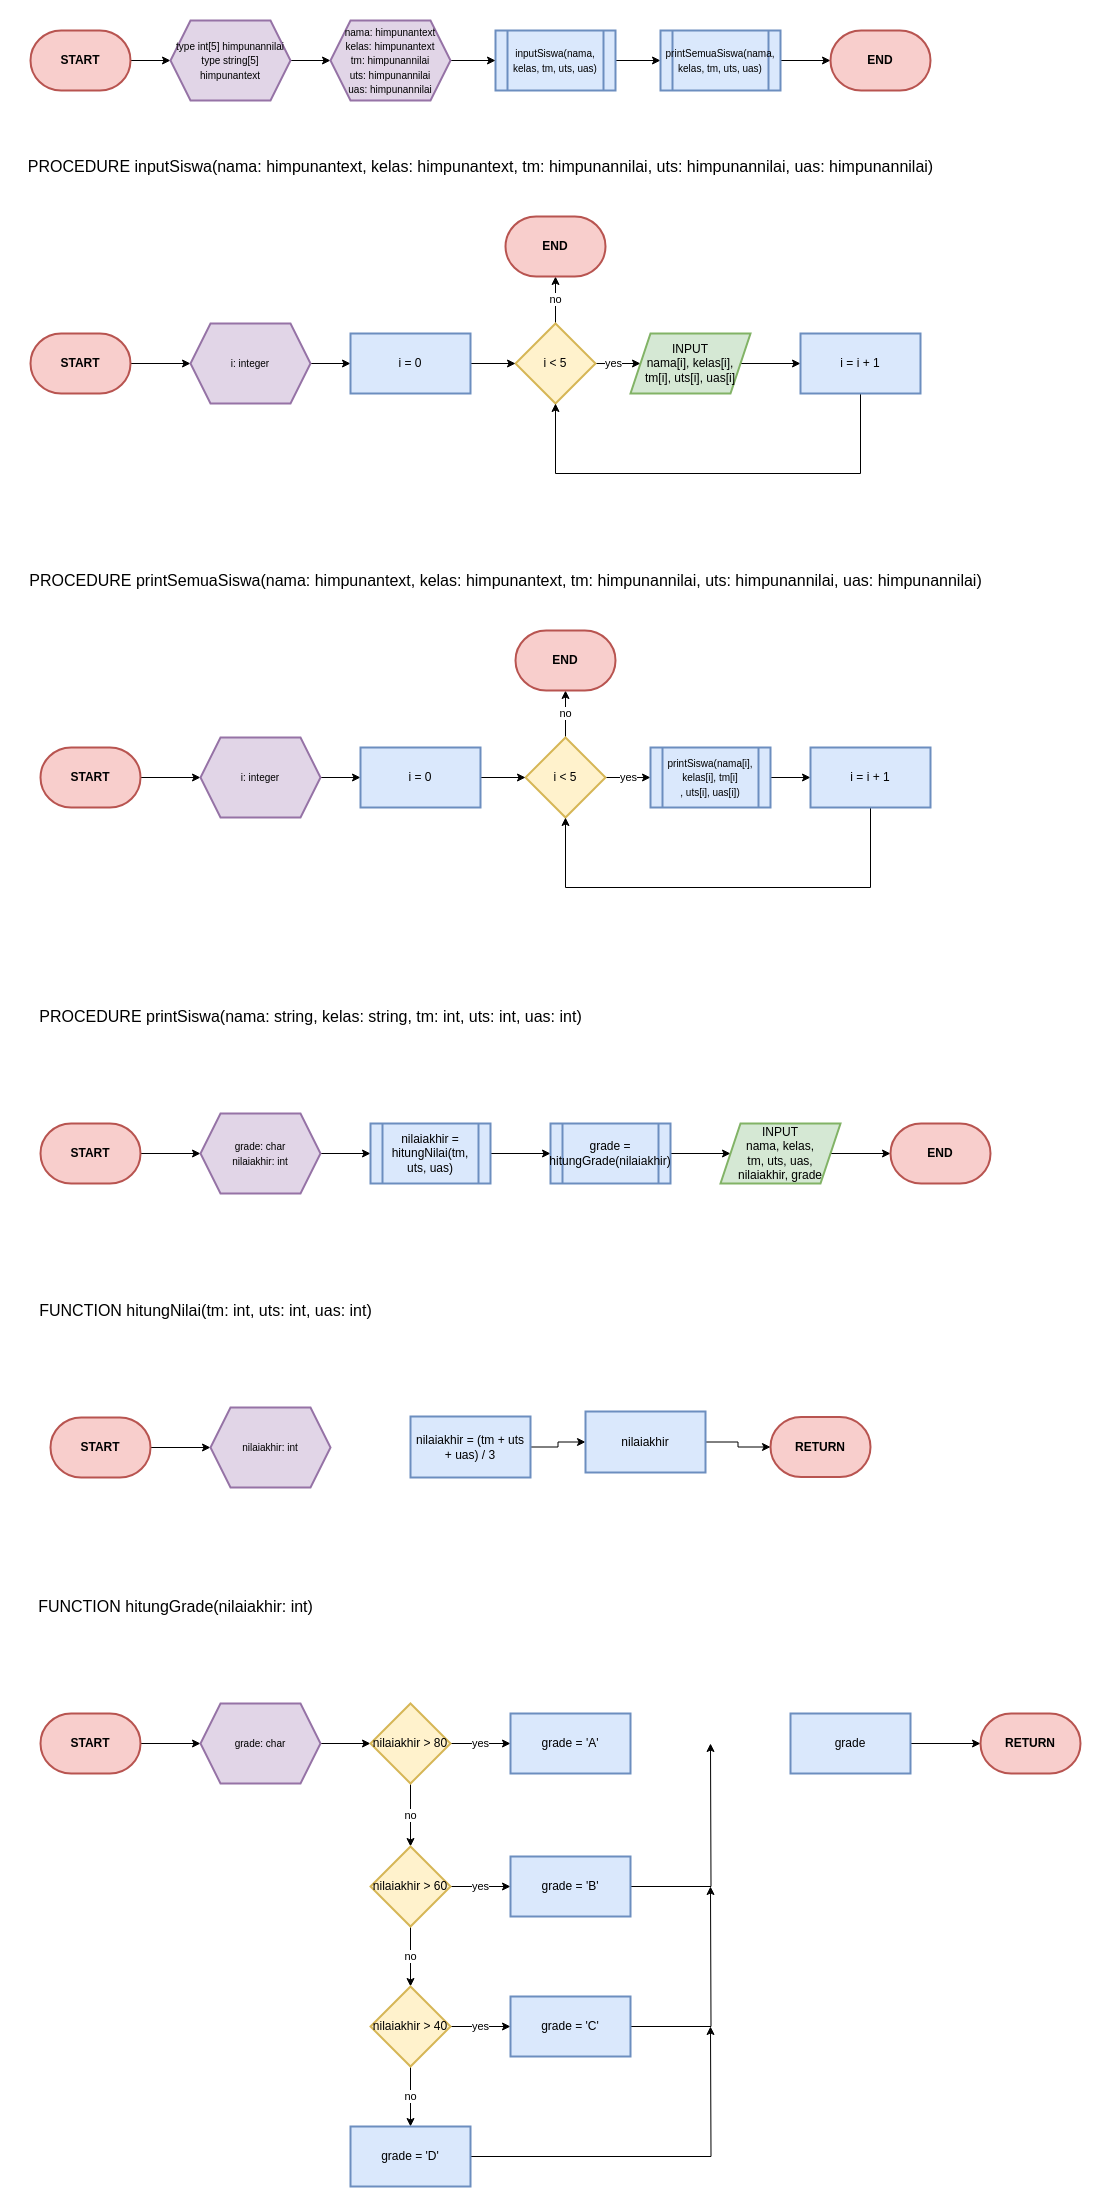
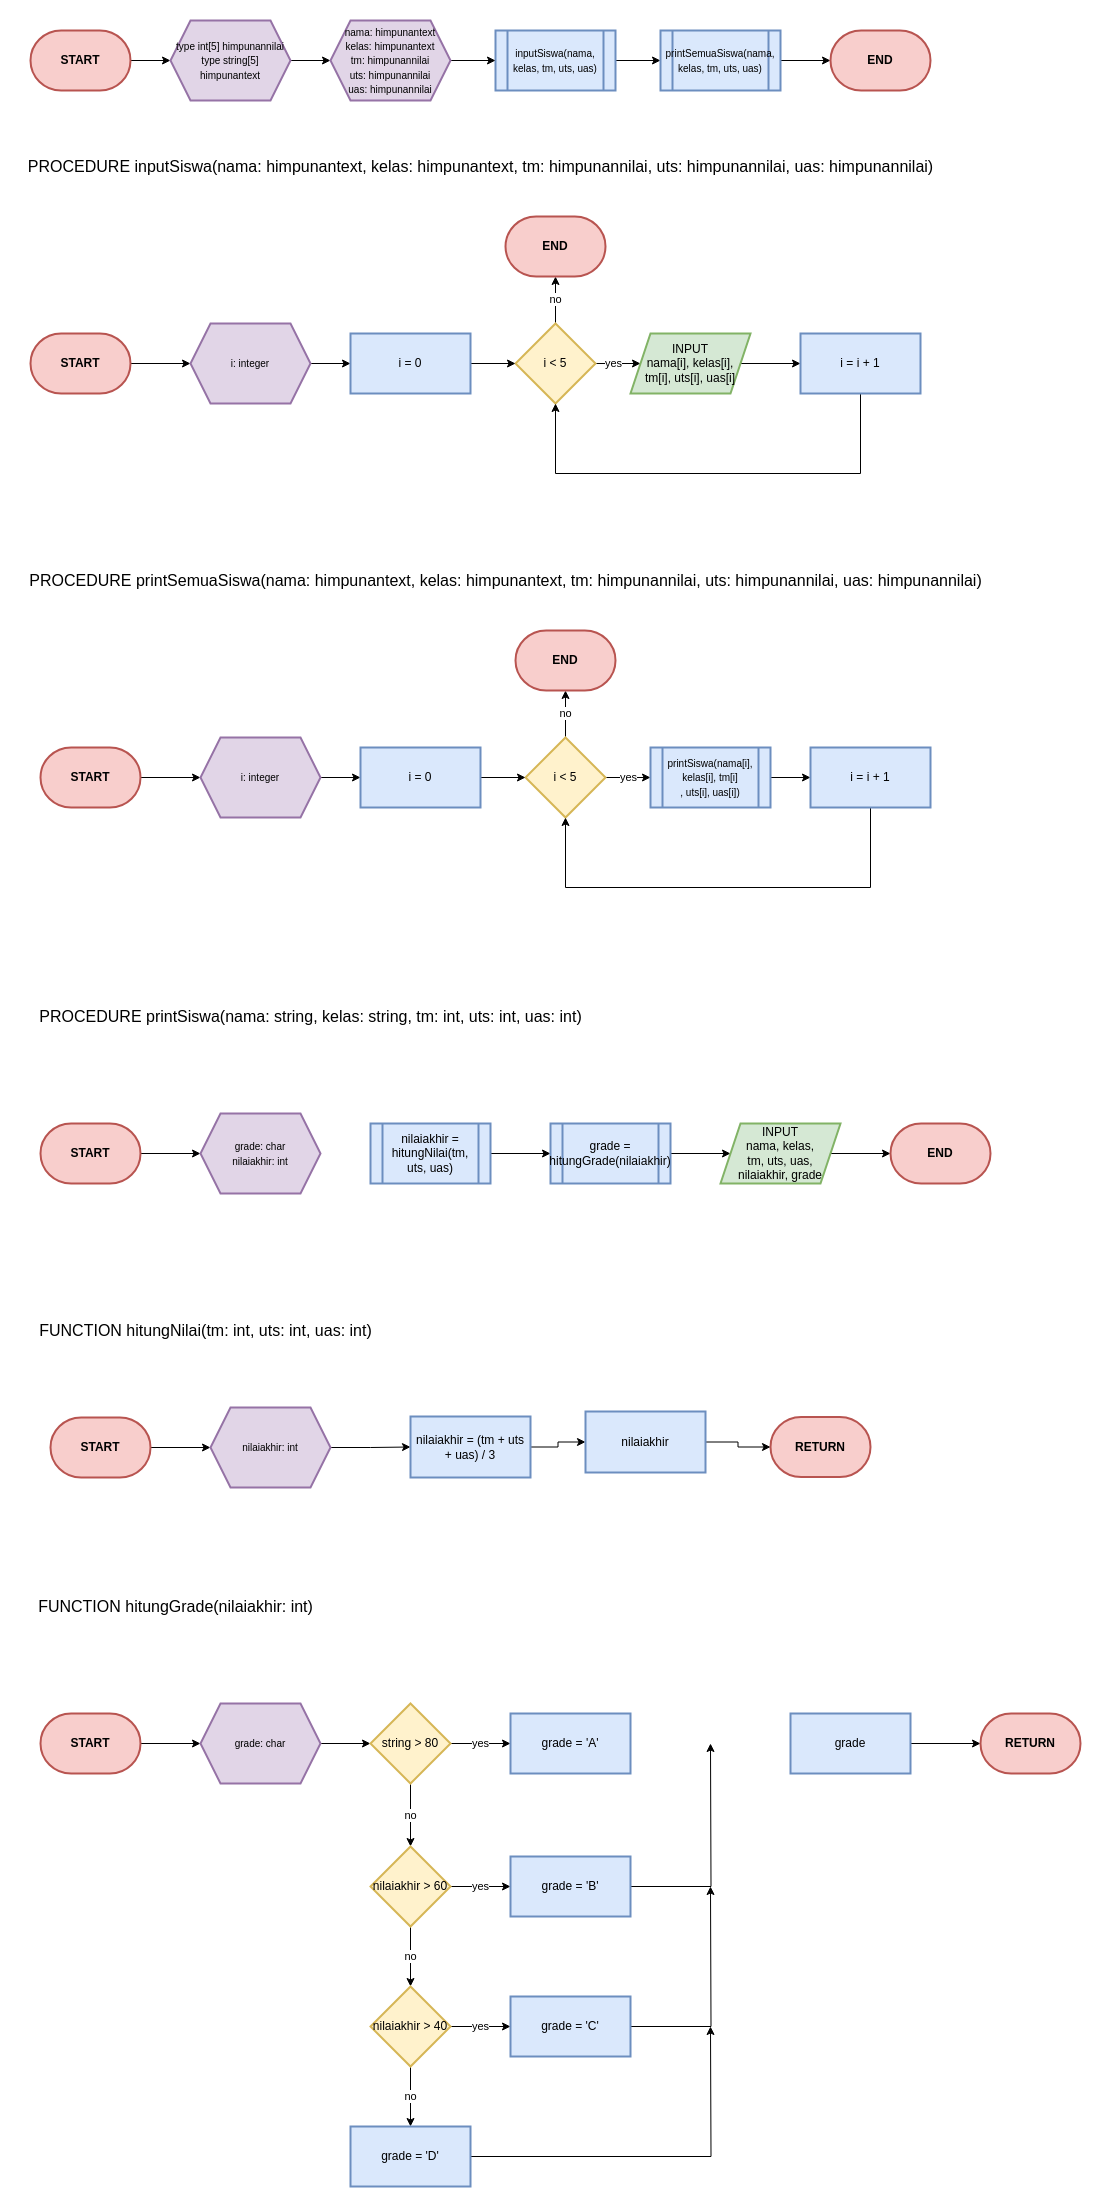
edge "grade: char nilaiakhir: int" -> "nilaiakhir = hitungNilai(tm, uts, uas)": removed
node "FUNCTION hitungNilai(tm: int, uts: int, uas: int)": moved (206, 1311) -> (206, 1331)
edge "nilaiakhir: int" -> "nilaiakhir = (tm + uts + uas) / 3": added
node "nilaiakhir > 80": label "nilaiakhir > 80" -> "string > 80"
